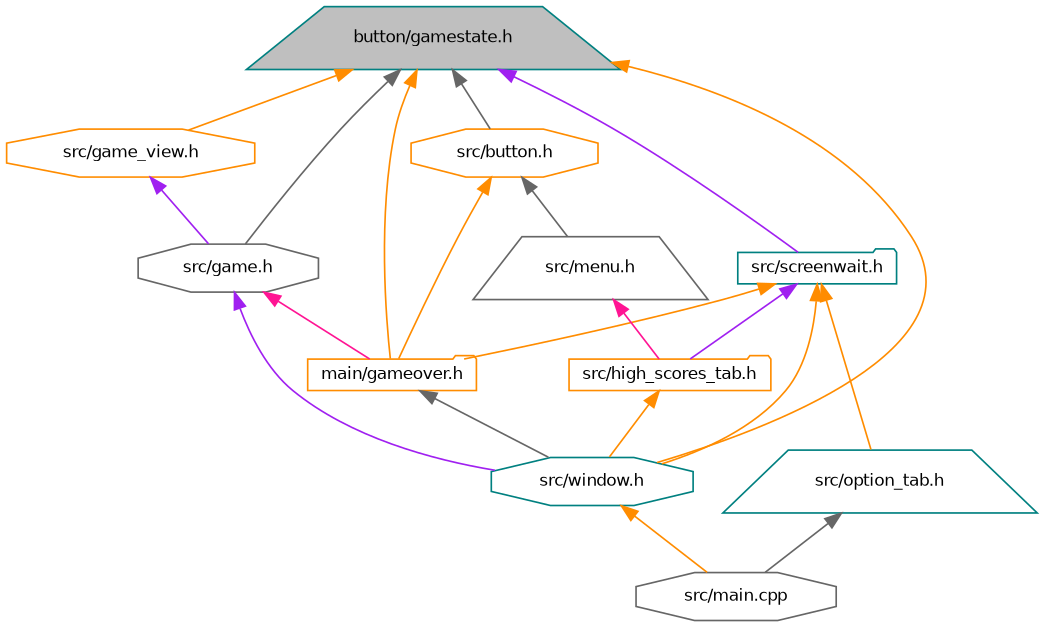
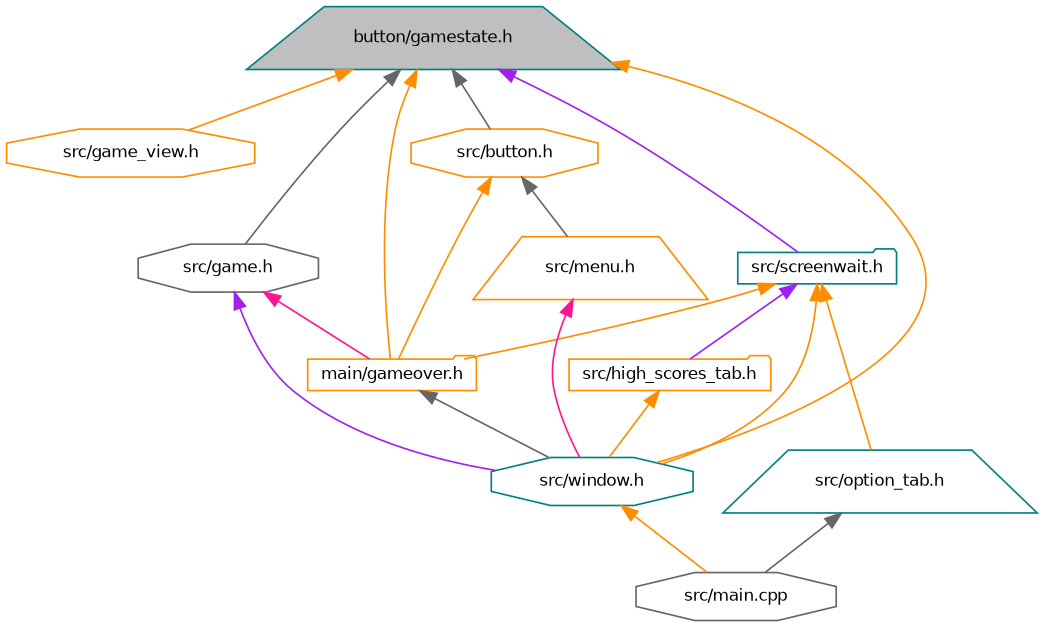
edge "src/game.h" -> "src/game_view.h": removed
node "src/menu.h": color gray40 -> darkorange
edge "src/high_scores_tab.h" -> "src/menu.h": now "src/window.h" -> "src/menu.h"
